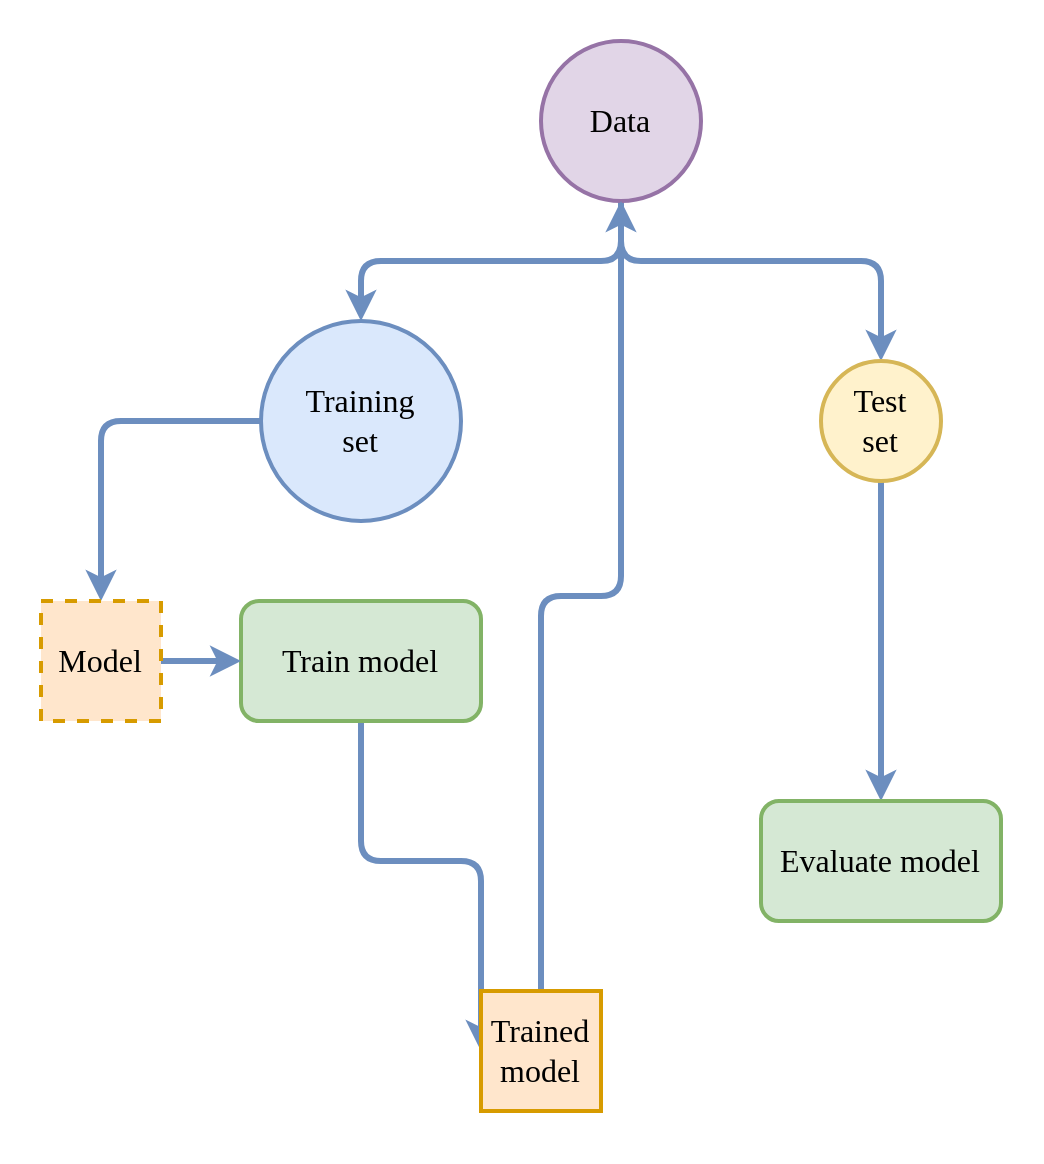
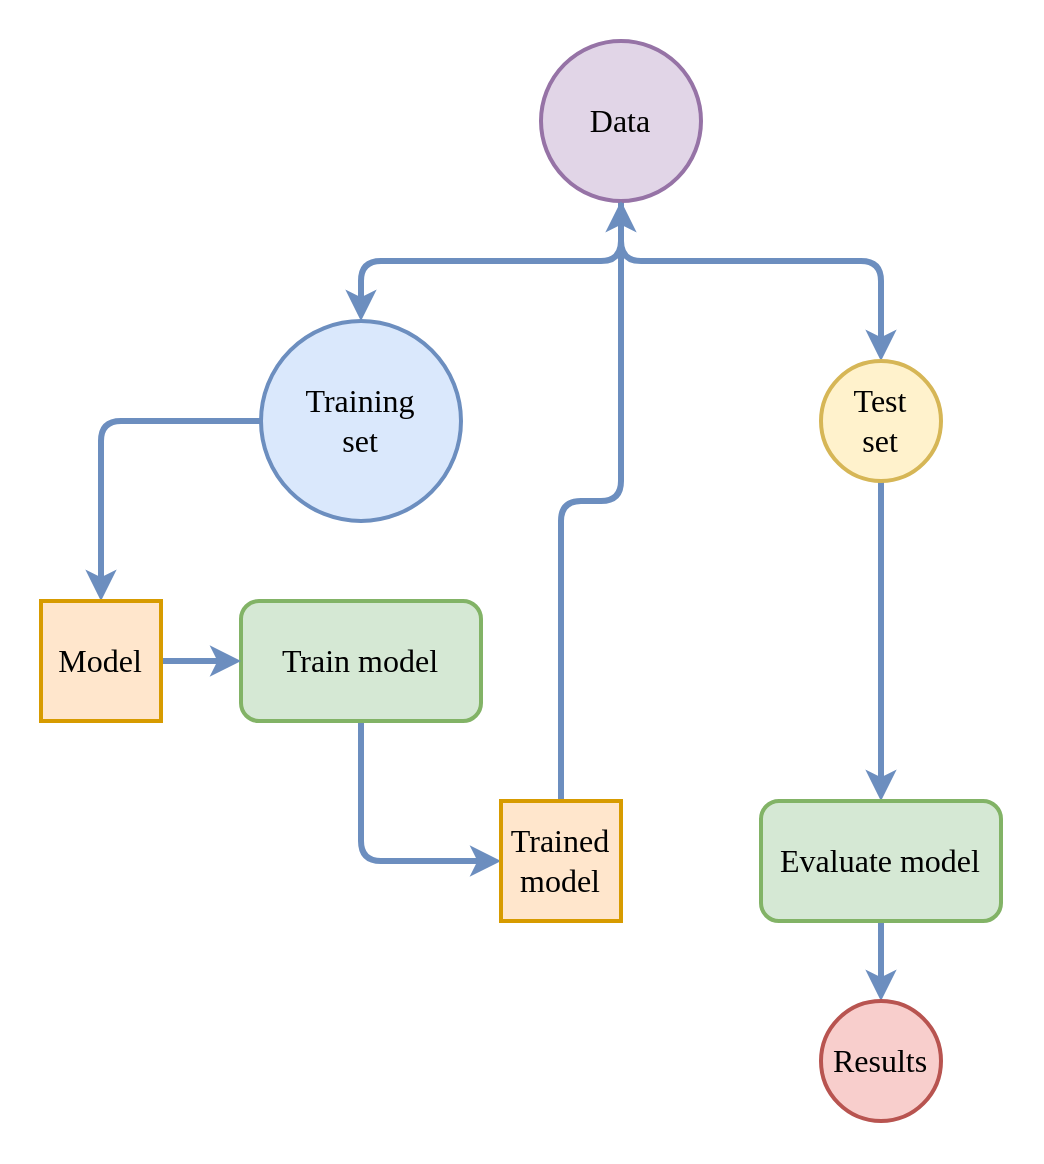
node "Model": style dashed -> solid
edge "Evaluate model" -> "Results": added
node "Trained model": moved (541, 1051) -> (561, 861)
node "Results": added
